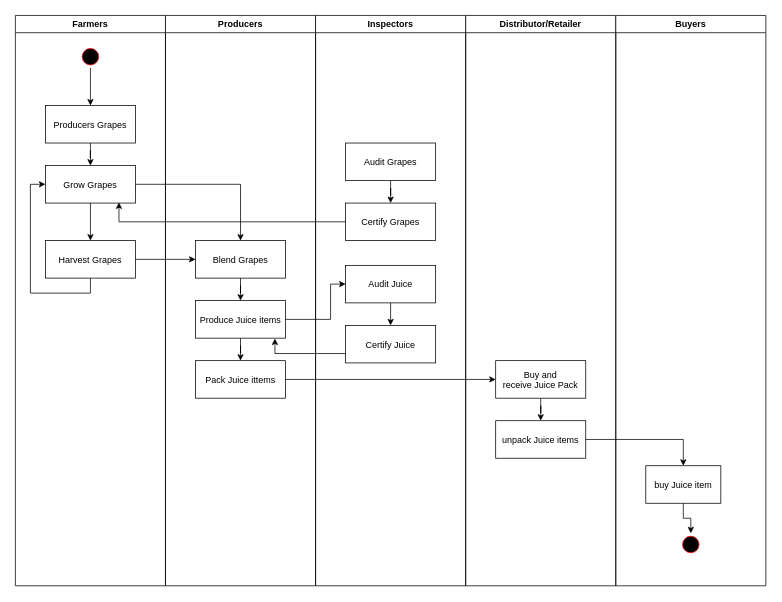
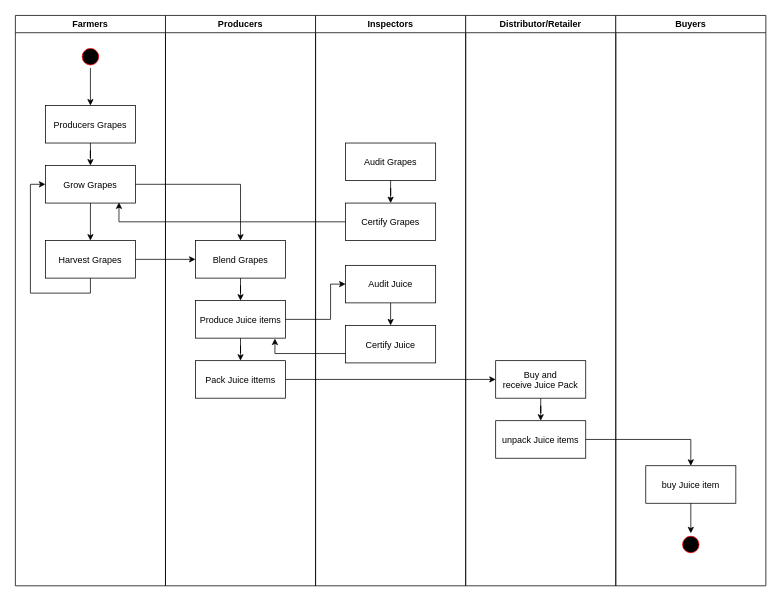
node "buy Juice item": size 75x38 -> 90x38
